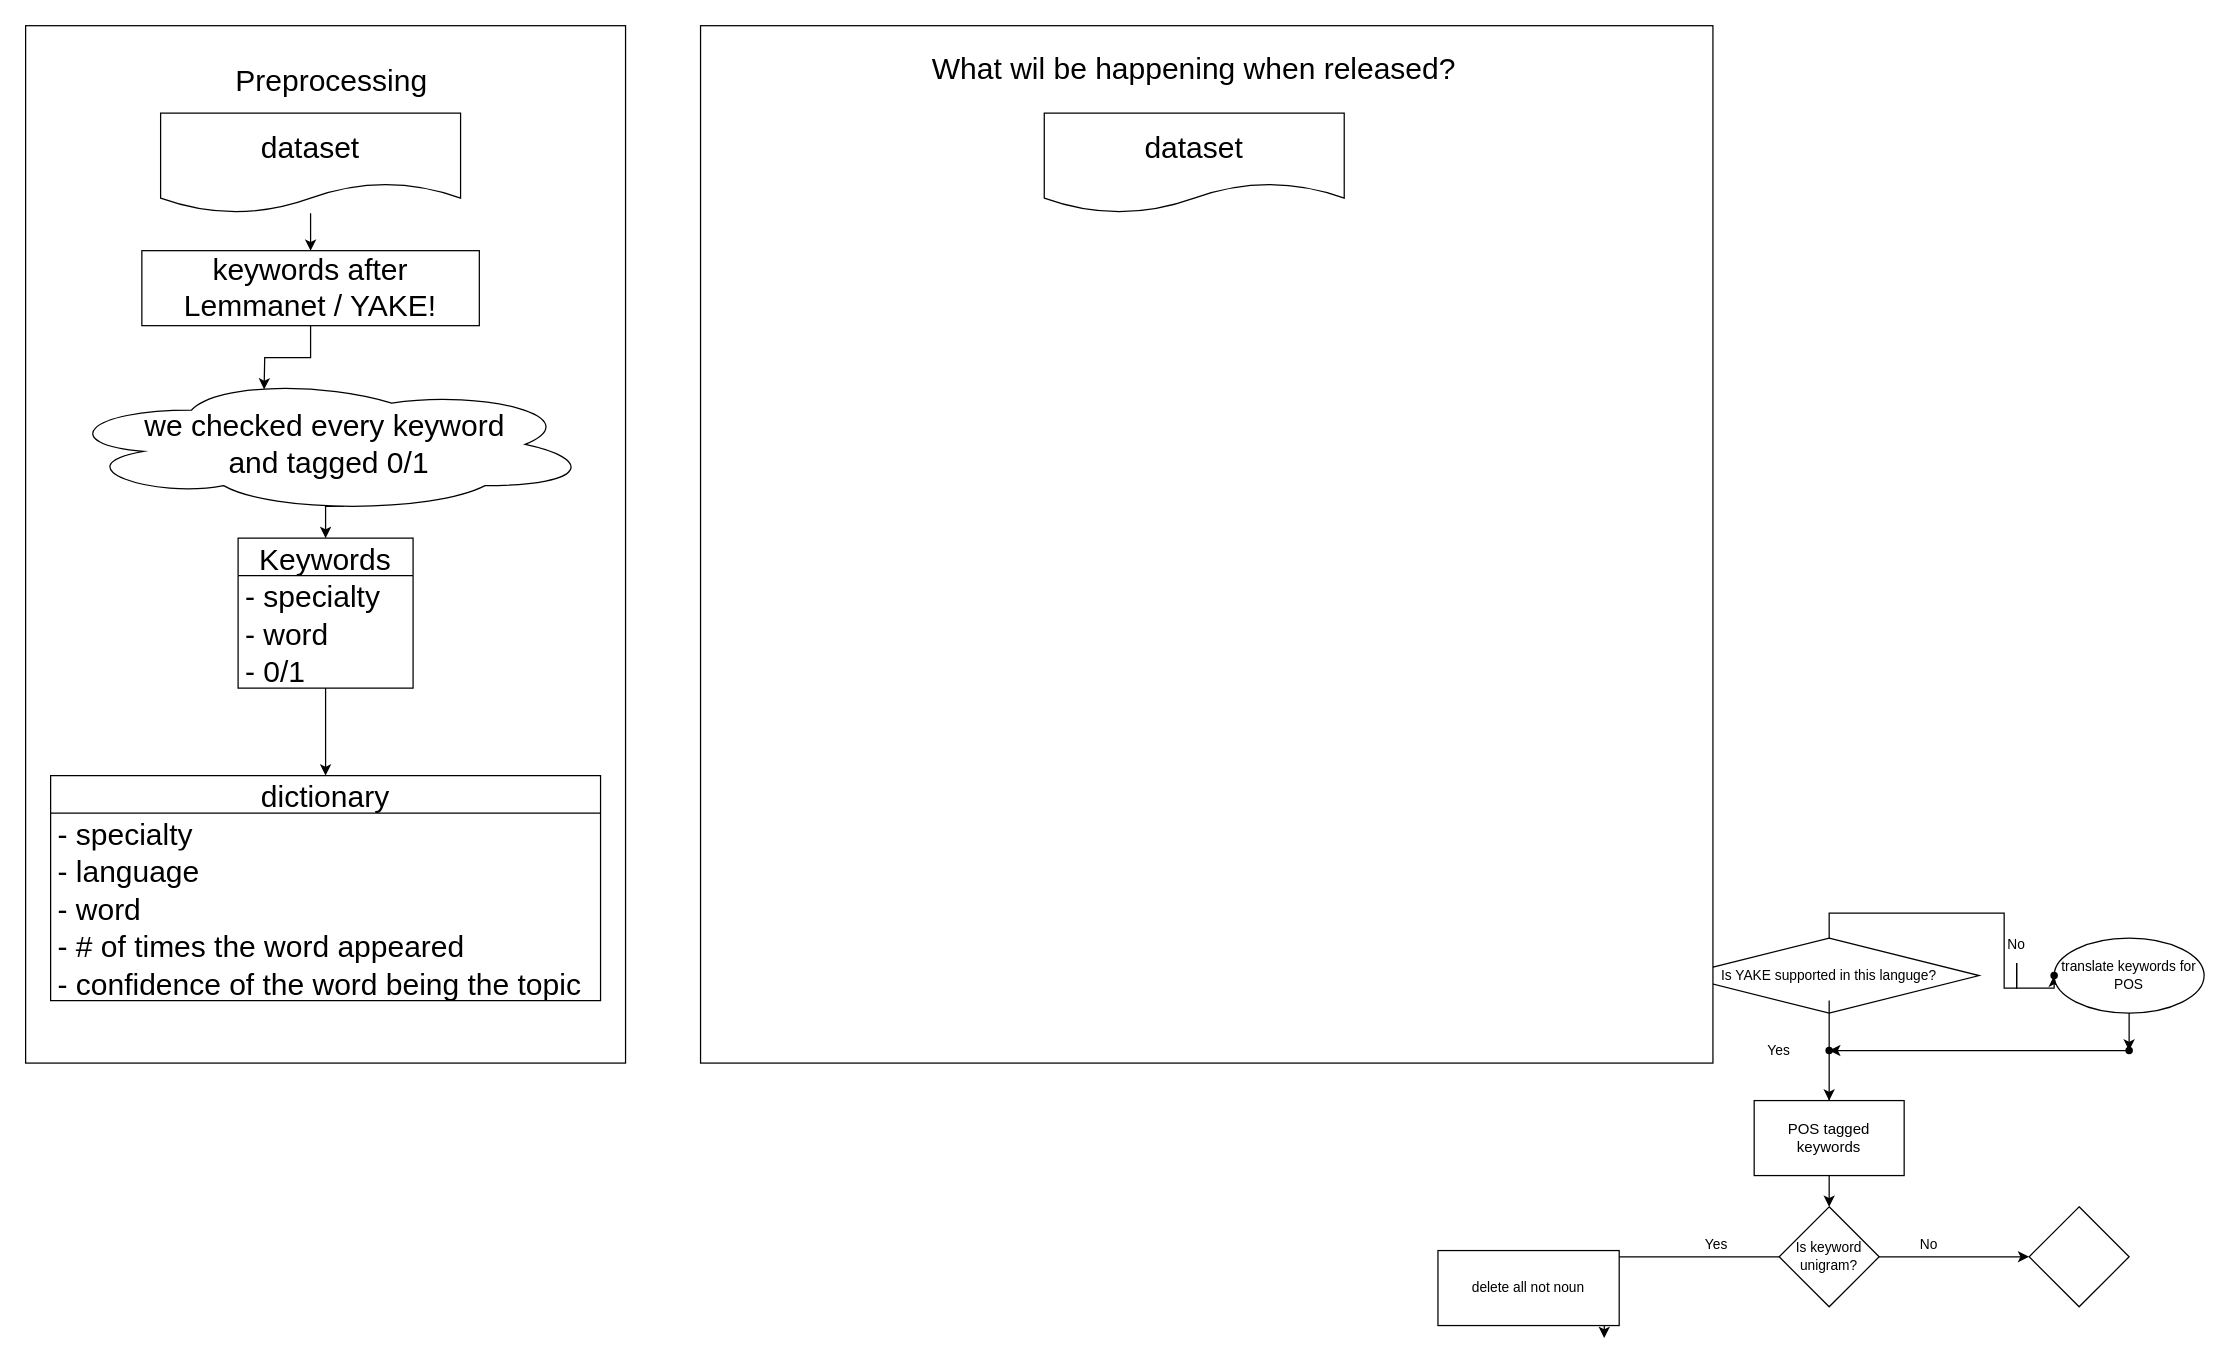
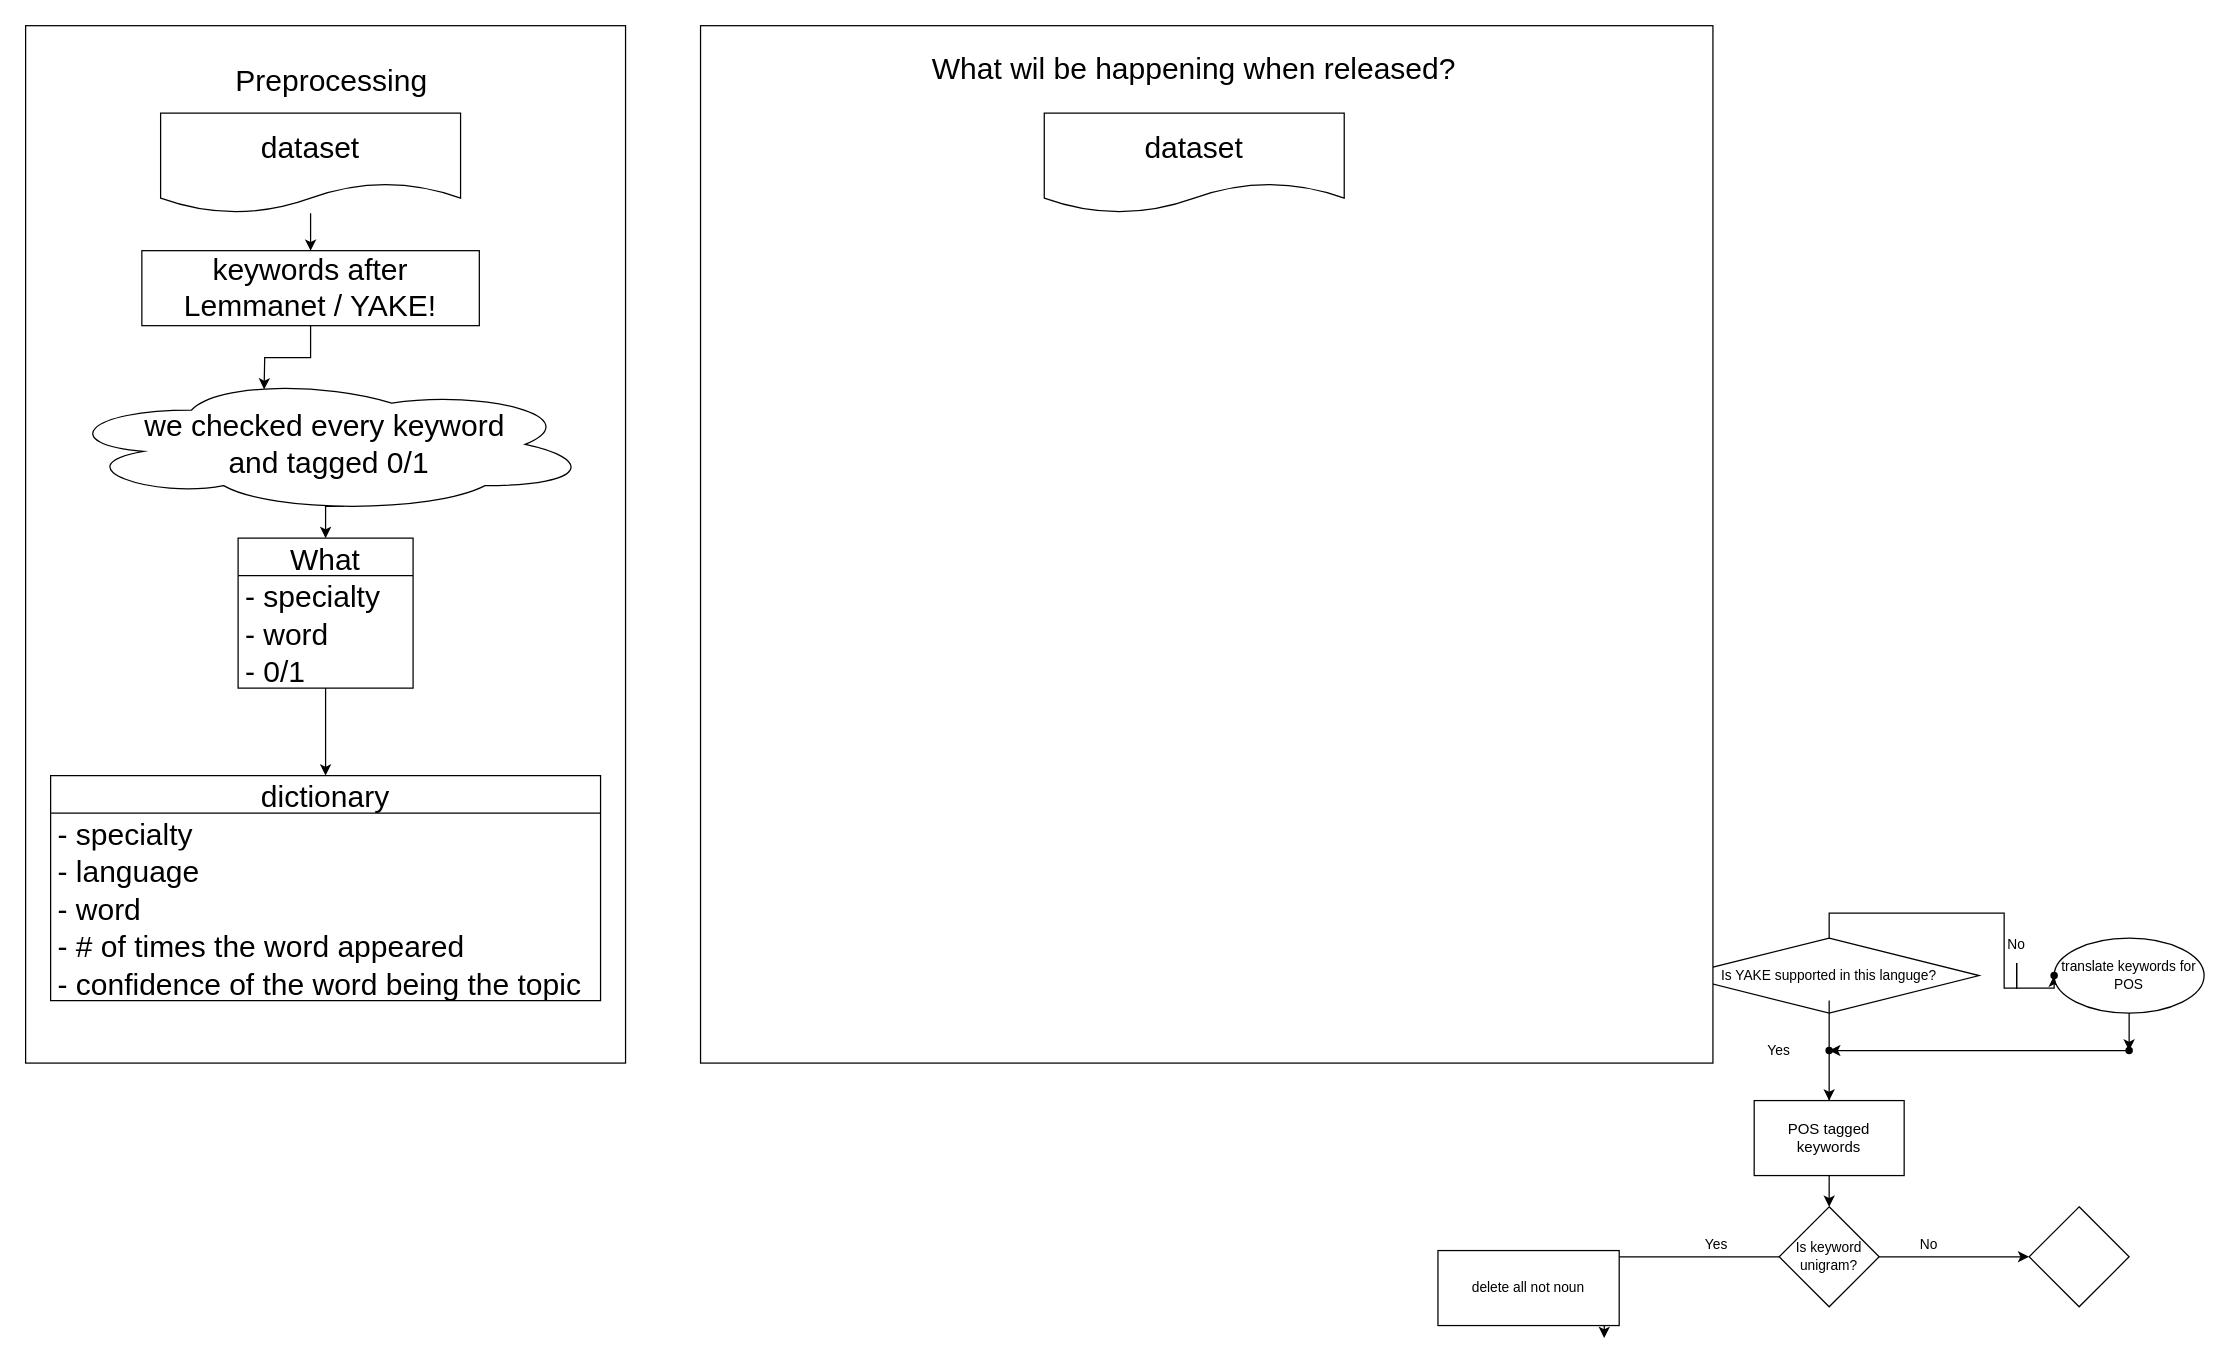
node "Keywords": label "Keywords" -> "What"
